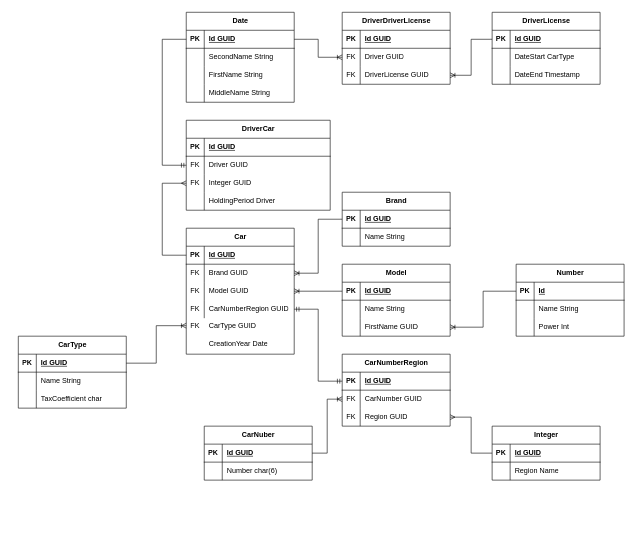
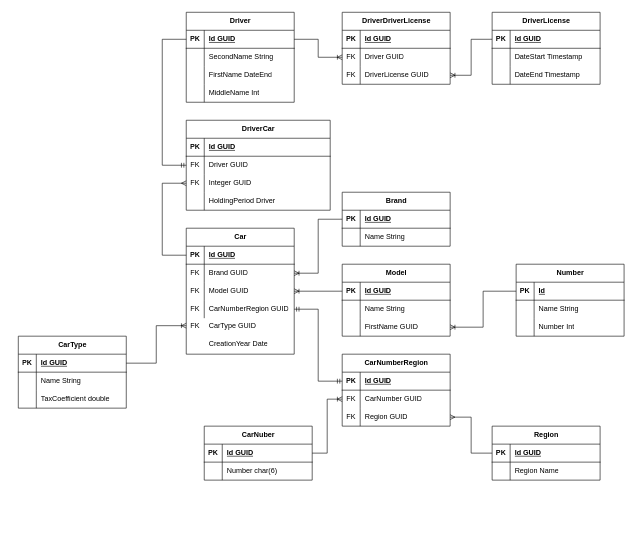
node "Date": label "Date" -> "Driver"
node "DateStart CarType": label "DateStart CarType" -> "DateStart Timestamp"
node "FirstName String": label "FirstName String" -> "FirstName DateEnd"
node "MiddleName String": label "MiddleName String" -> "MiddleName Int"
node "Power Int": label "Power Int" -> "Number Int"
node "TaxCoefficient char": label "TaxCoefficient char" -> "TaxCoefficient double"
node "Integer": label "Integer" -> "Region"
